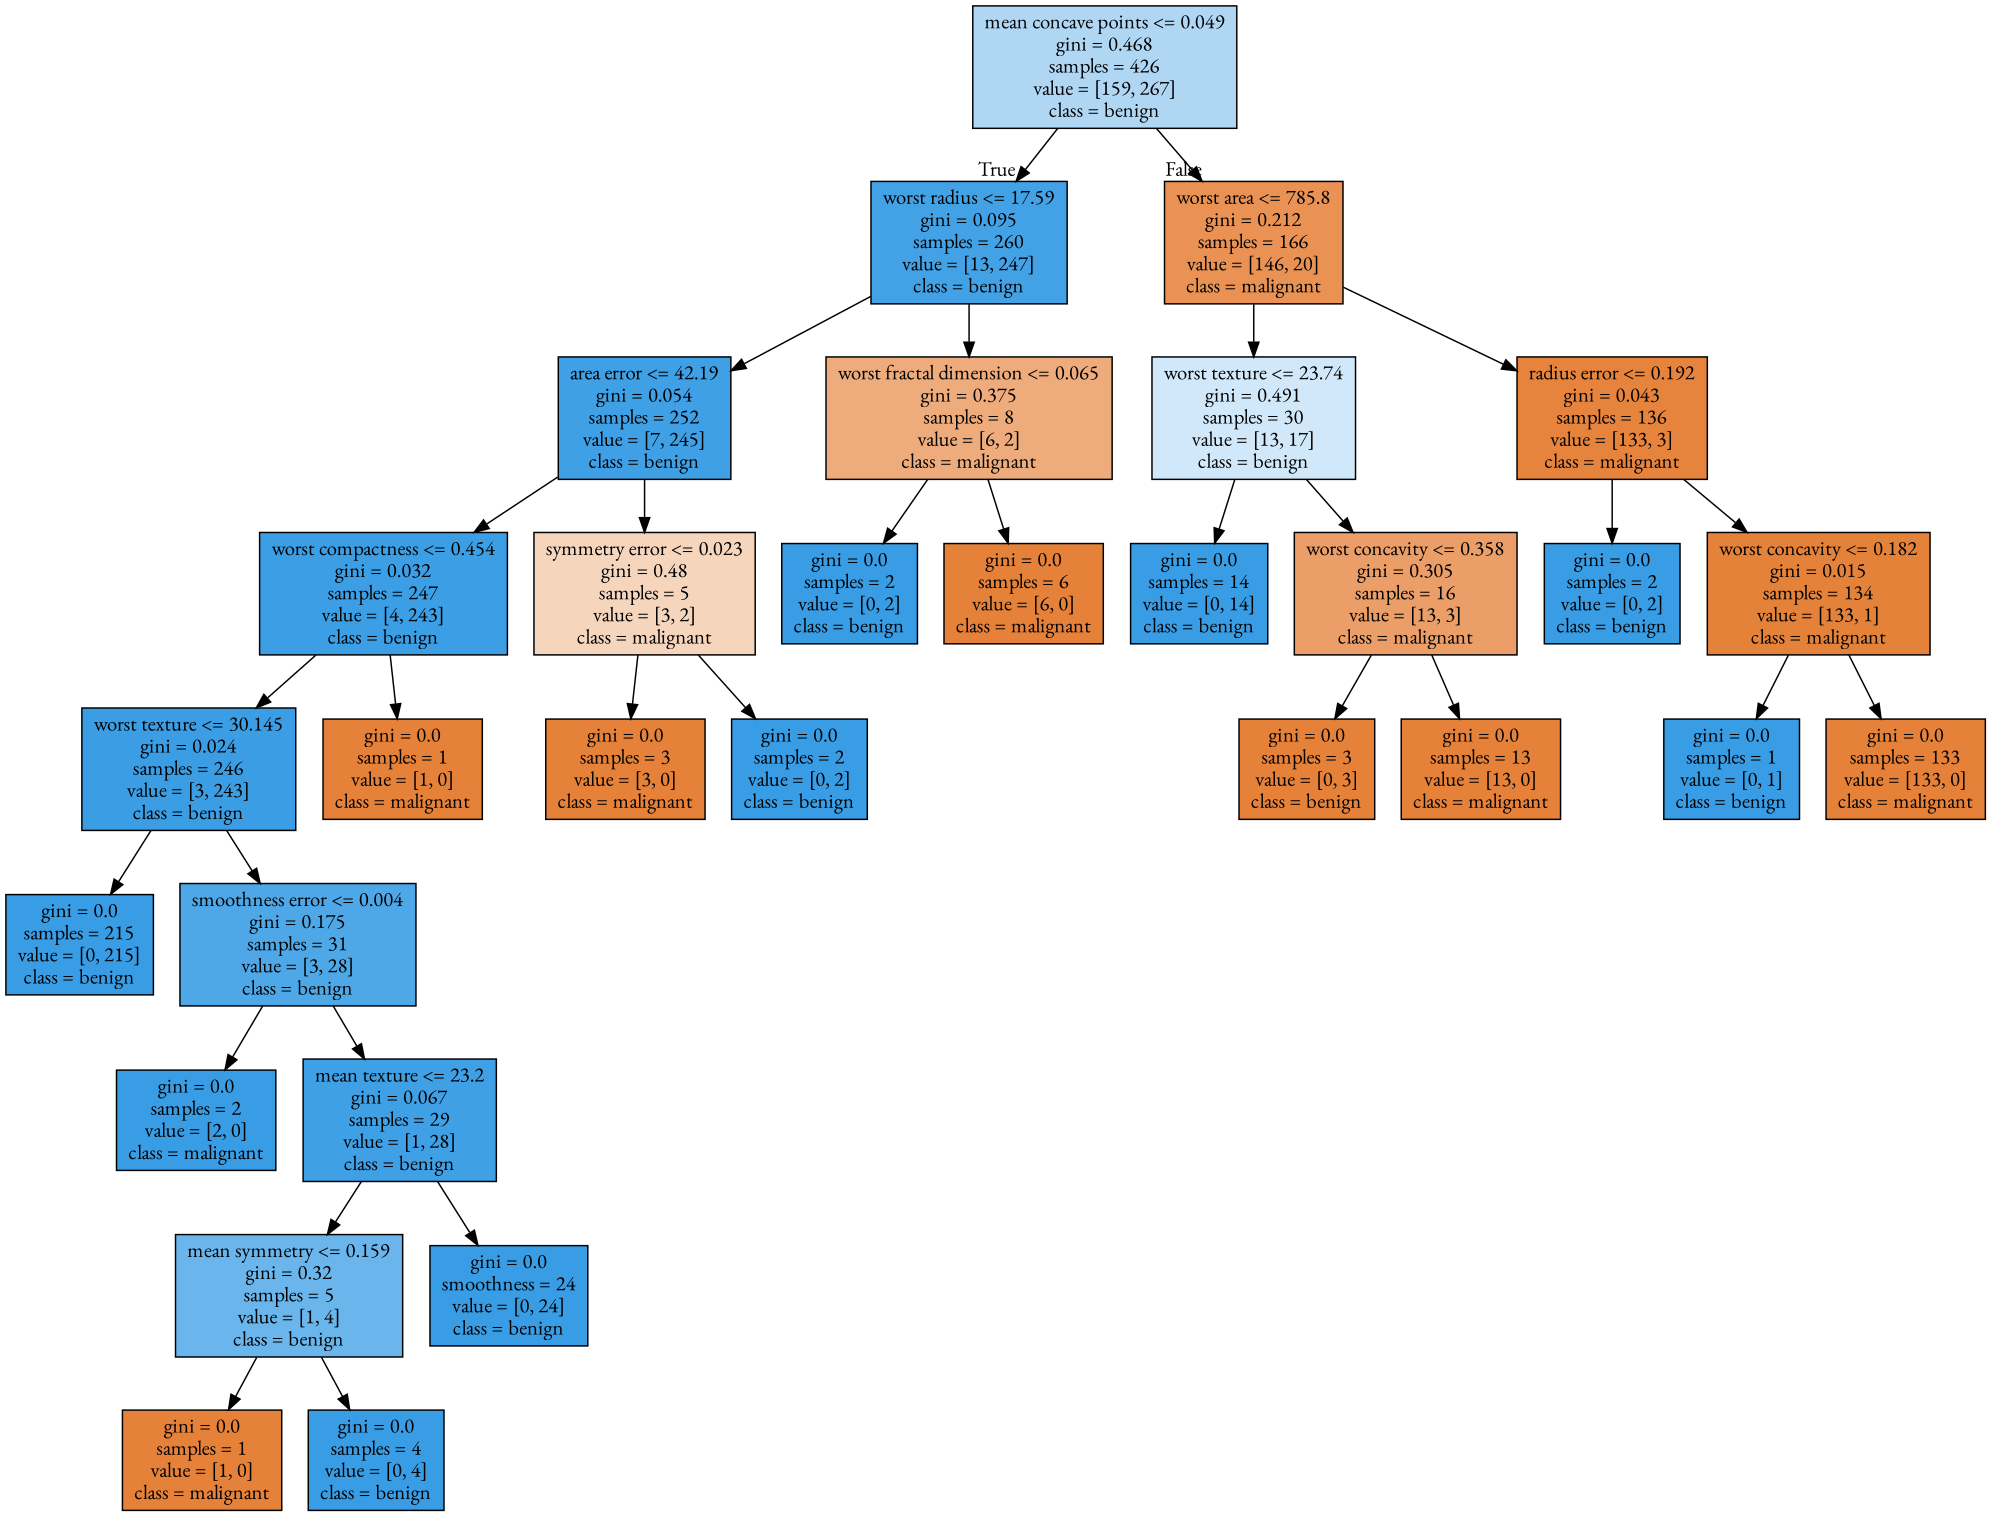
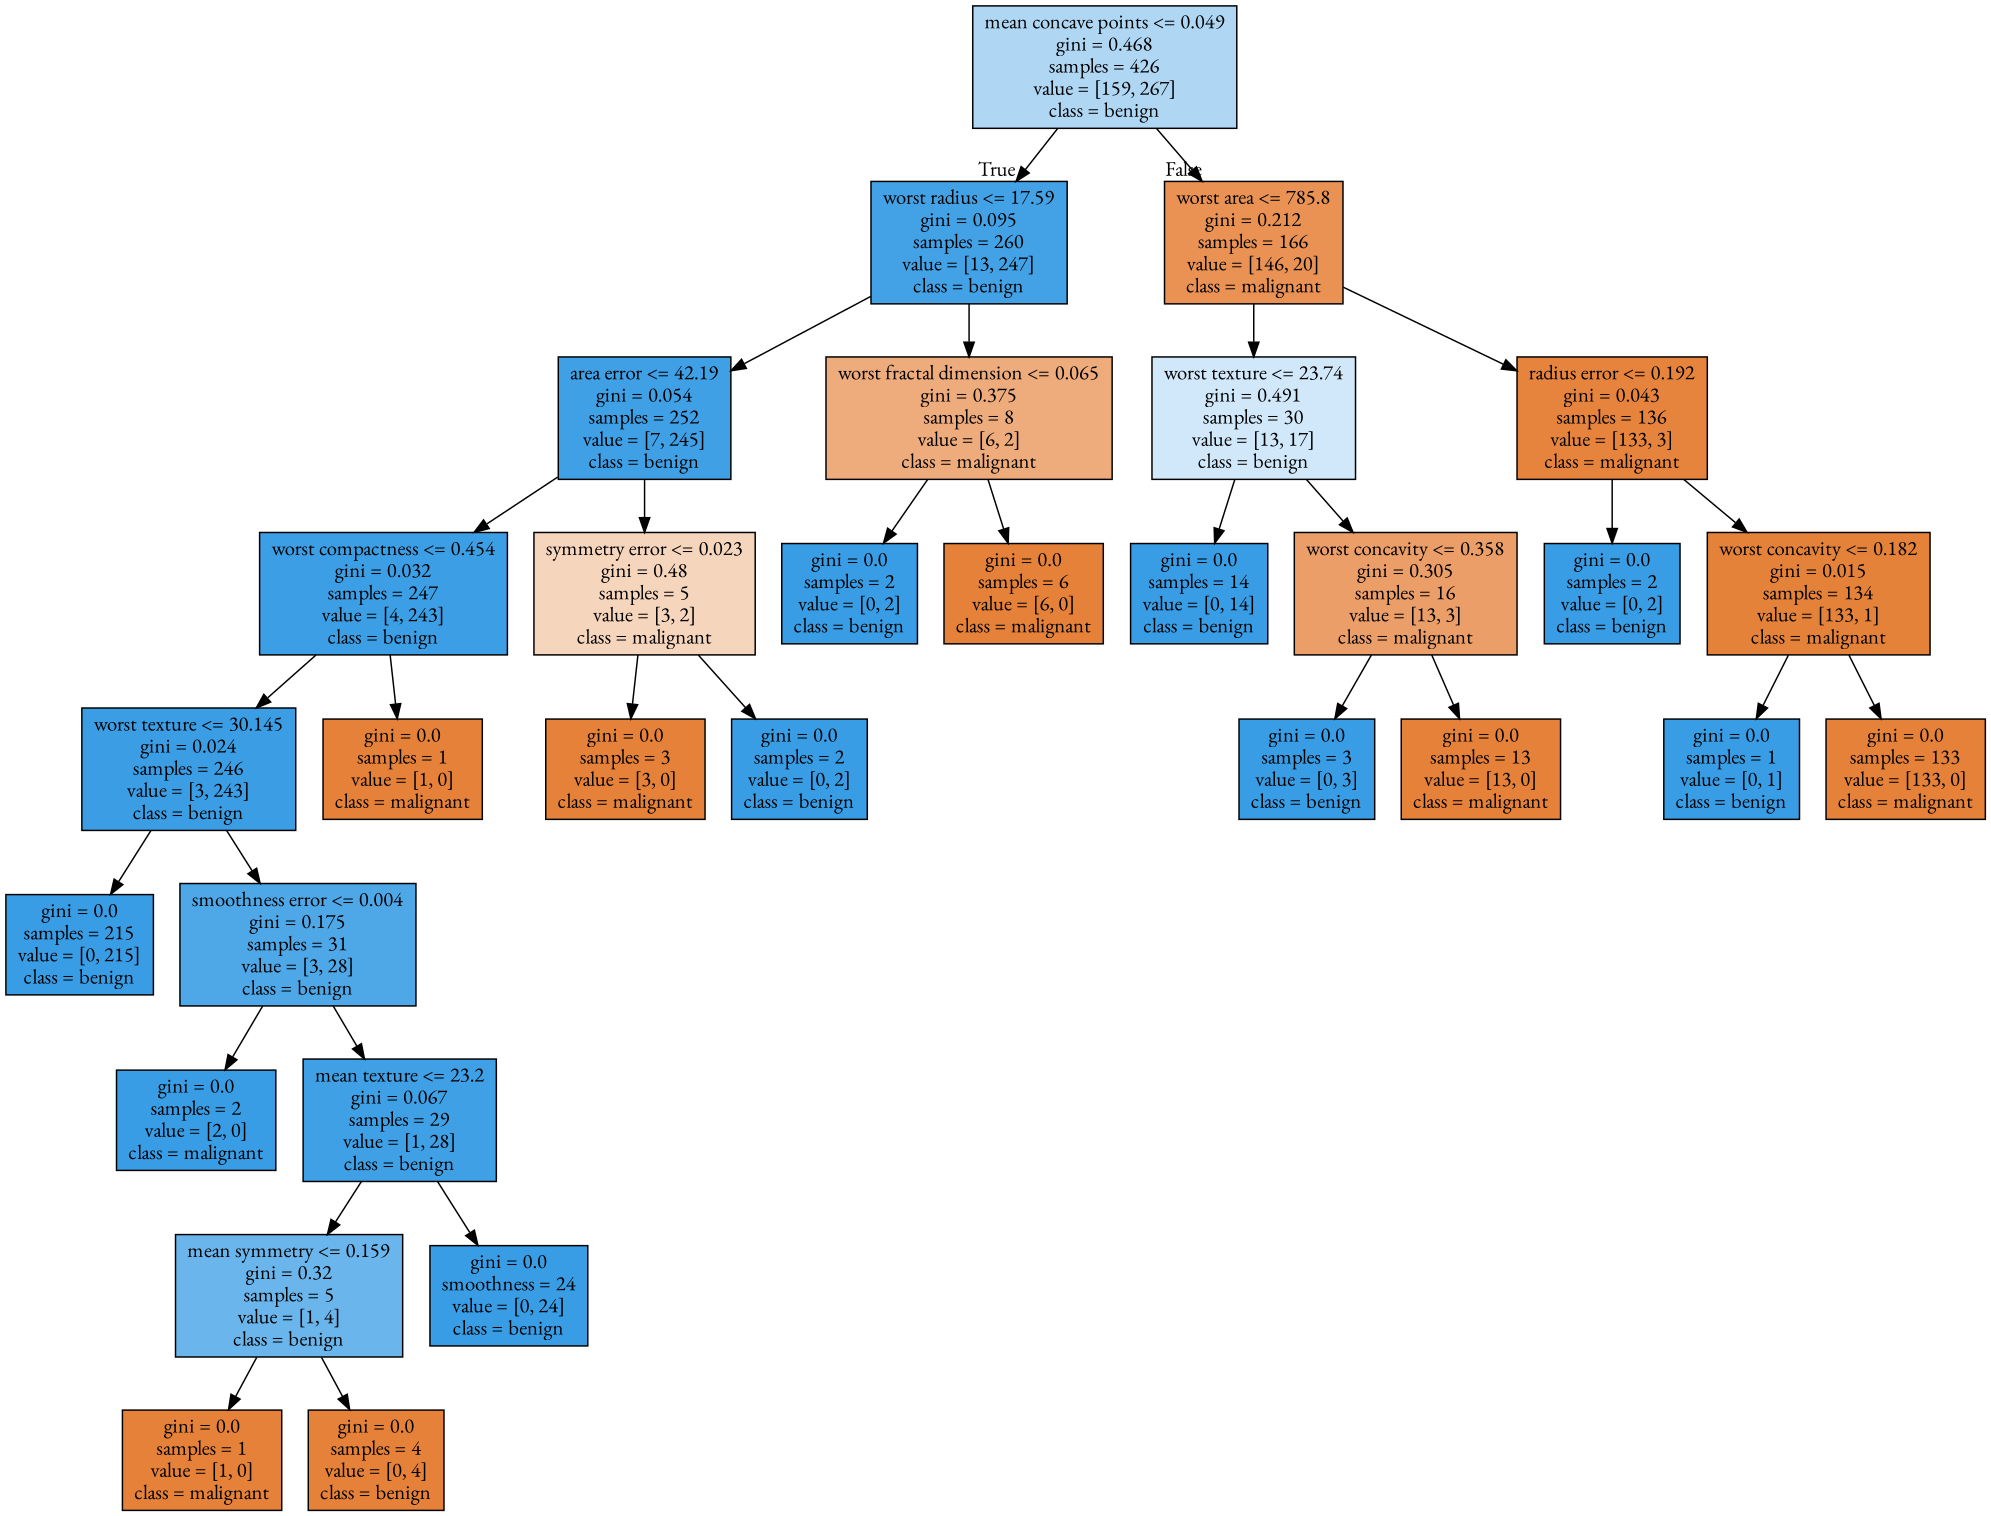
node "gini = 0.0 samples = 3 value = [0, 3] class = benign": fillcolor #e58139 -> #399de5
node "gini = 0.0 samples = 4 value = [0, 4] class = benign": fillcolor #399de5 -> #e58139
